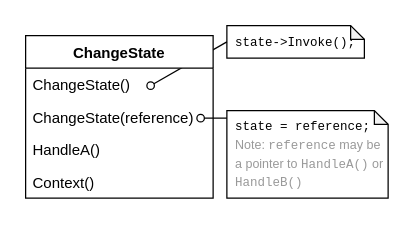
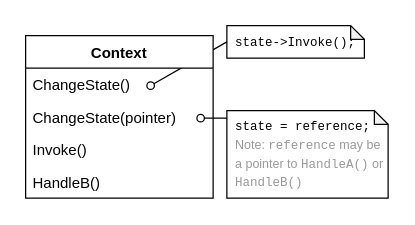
node "ChangeState": label "ChangeState" -> "Context"
node "ChangeState(reference)": label "ChangeState(reference)" -> "ChangeState(pointer)"
node "HandleA()": label "HandleA()" -> "Invoke()"
node "Context()": label "Context()" -> "HandleB()"
